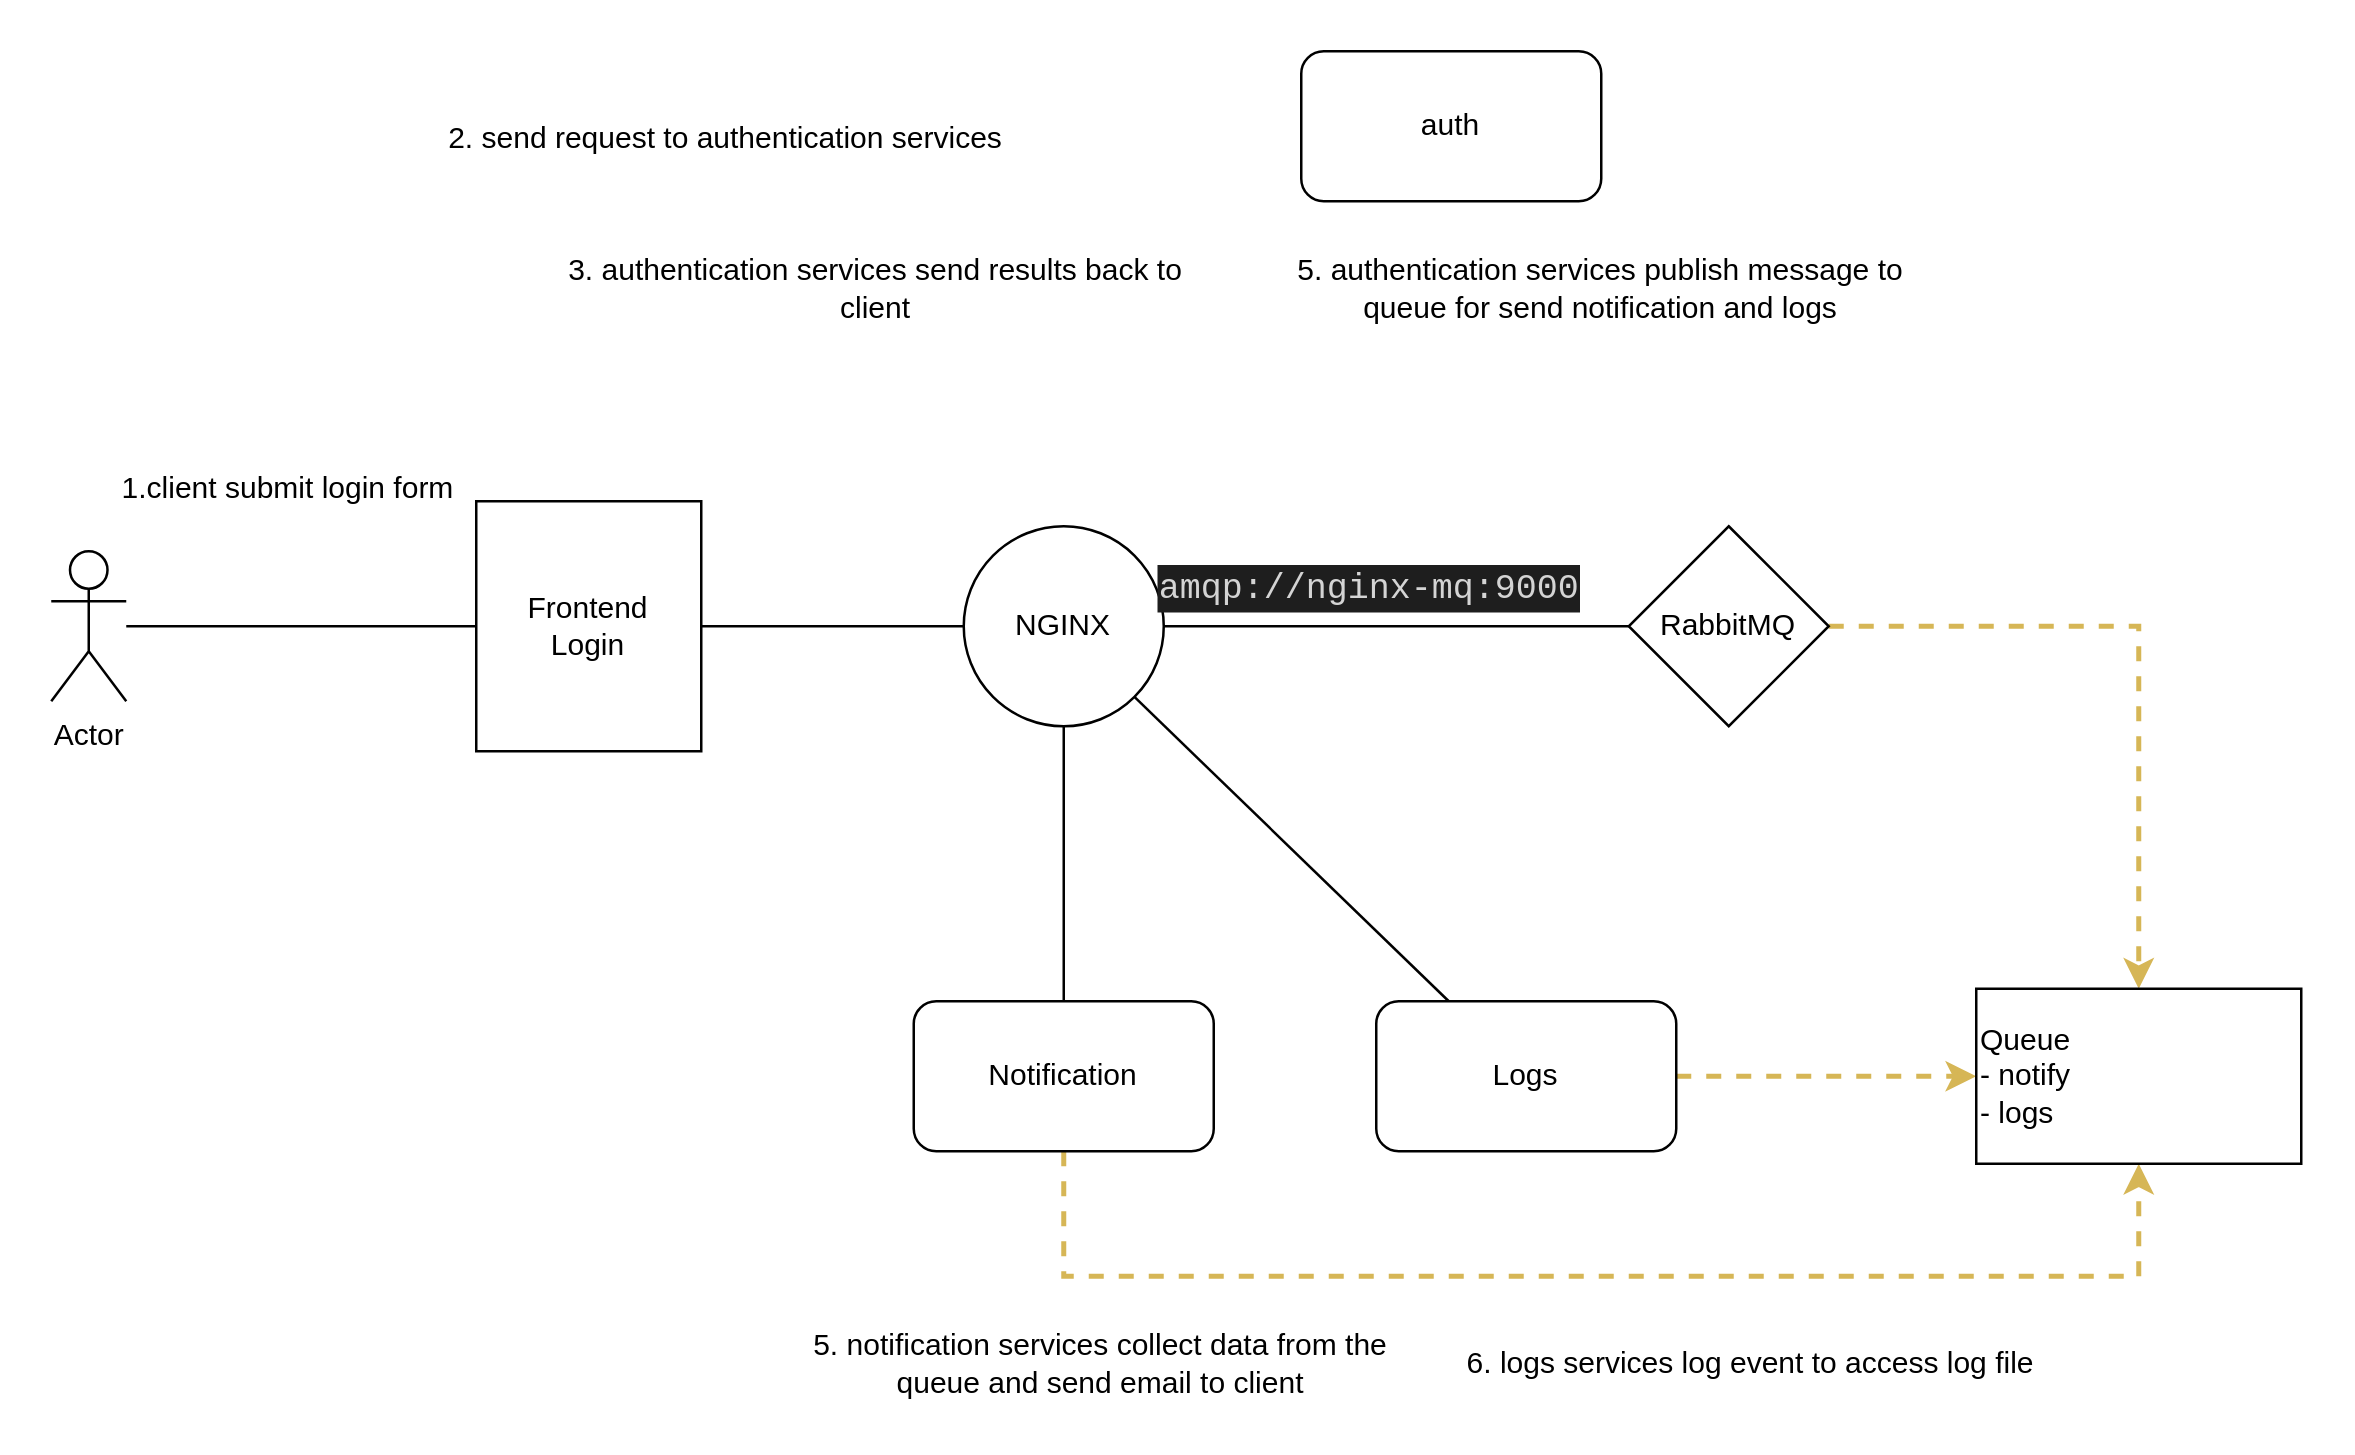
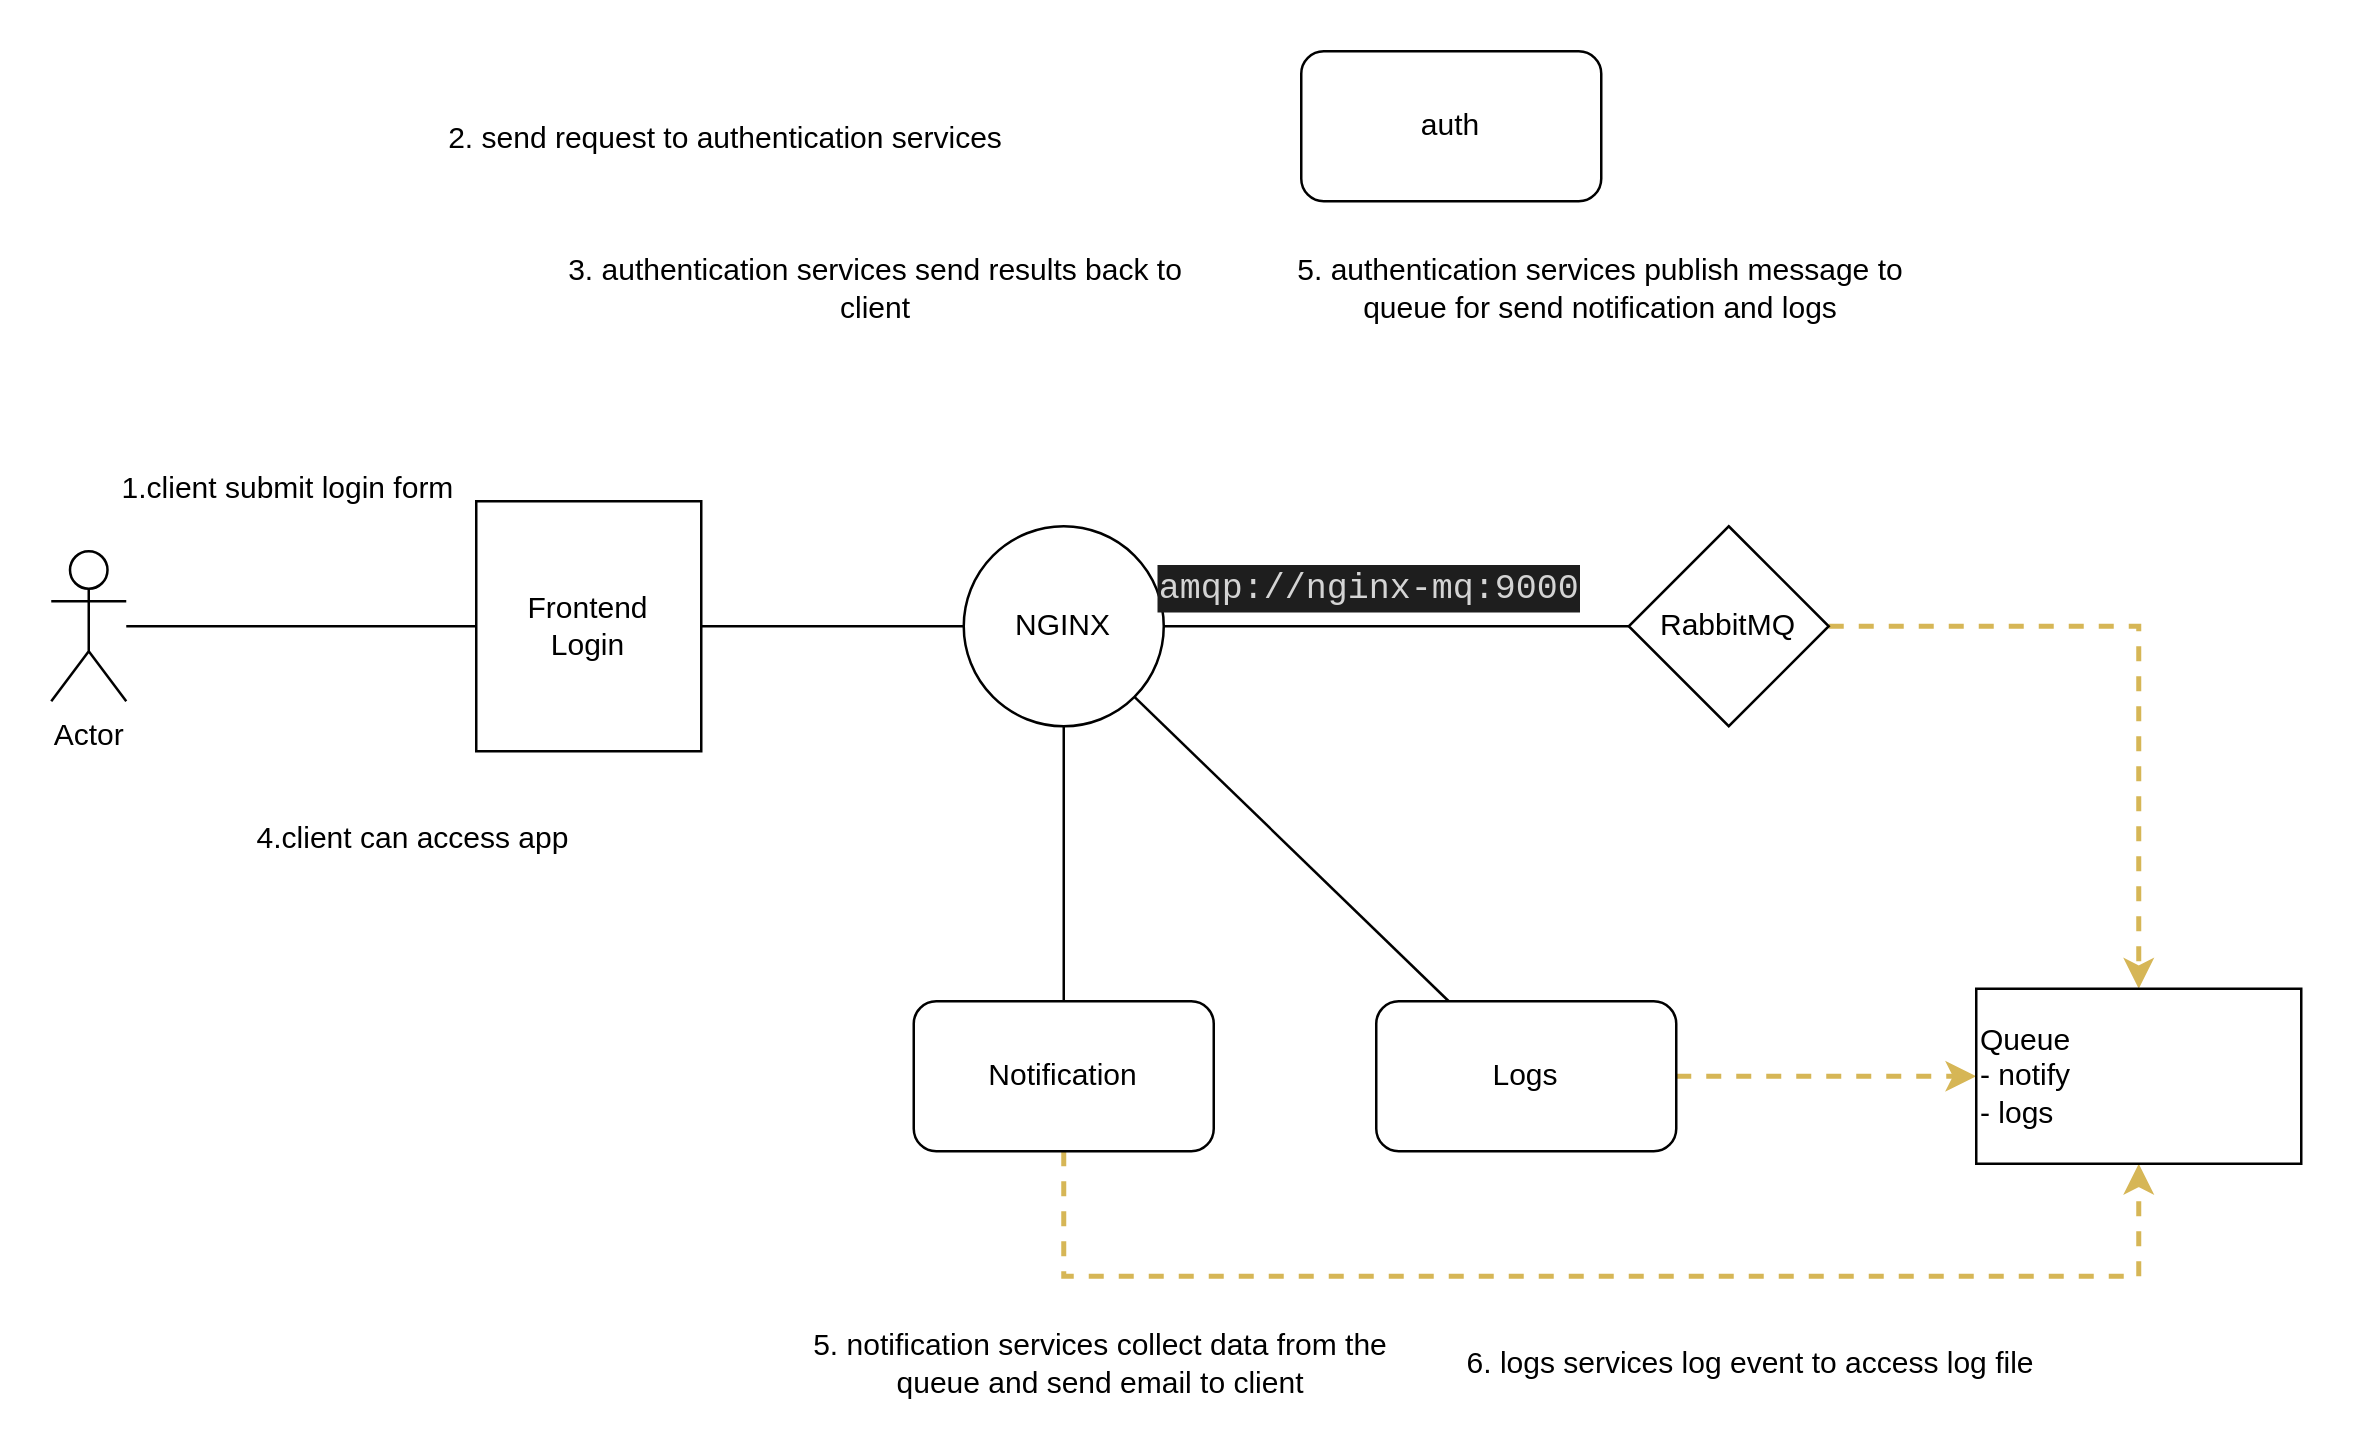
node "4.client can access app": added
